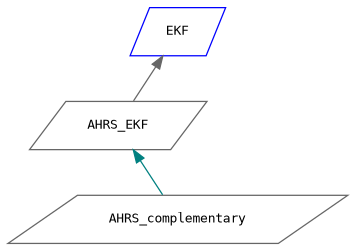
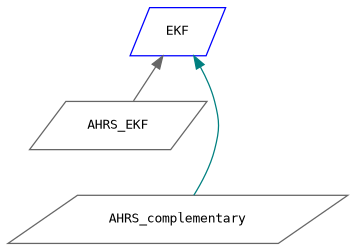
edge "AHRS_complementary" -> "AHRS_EKF": now "AHRS_complementary" -> "EKF"
